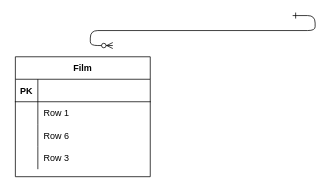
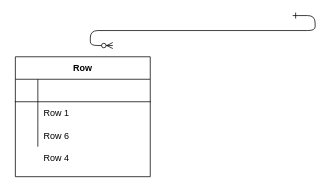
node "Film": label "Film" -> "Row"
node "PK": removed
node "Row 3": label "Row 3" -> "Row 4"
